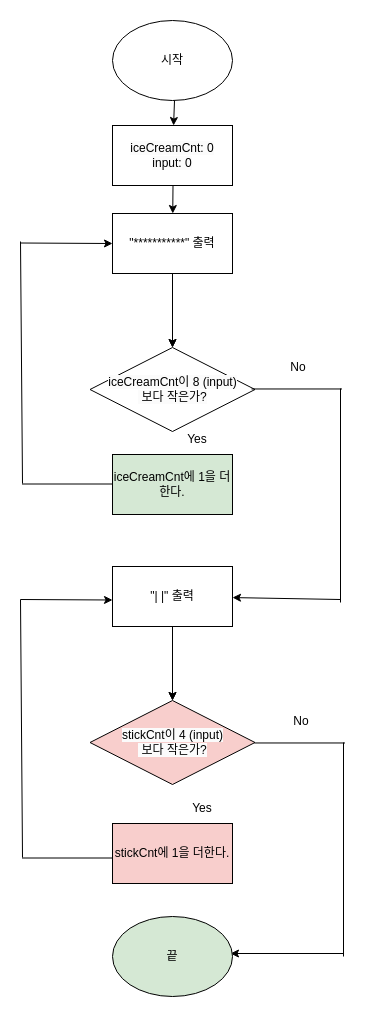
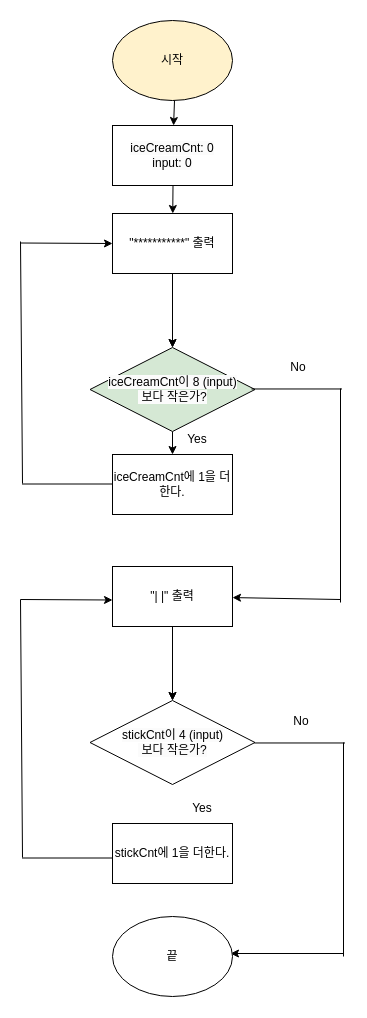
node "시작": fillcolor #ffffff -> #fff2cc
node "iceCreamCnt이 8 (input) 보다 작은가?": fillcolor #ffffff -> #d5e8d4
edge "iceCreamCnt이 8 (input) 보다 작은가?" -> "iceCreamCnt에 1을 더한다.": added
node "iceCreamCnt에 1을 더한다.": fillcolor #d5e8d4 -> #ffffff
node "stickCnt이 4 (input) 보다 작은가?": fillcolor #f8cecc -> #ffffff
node "stickCnt에 1을 더한다.": fillcolor #f8cecc -> #ffffff
node "끝": fillcolor #d5e8d4 -> #ffffff
